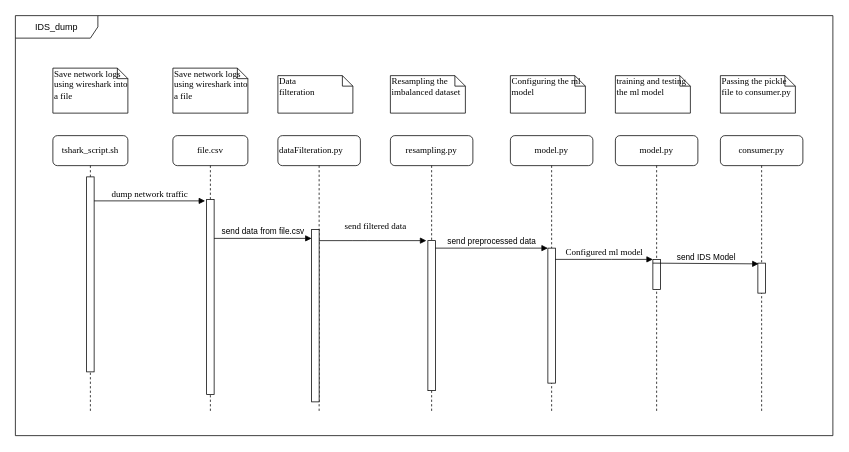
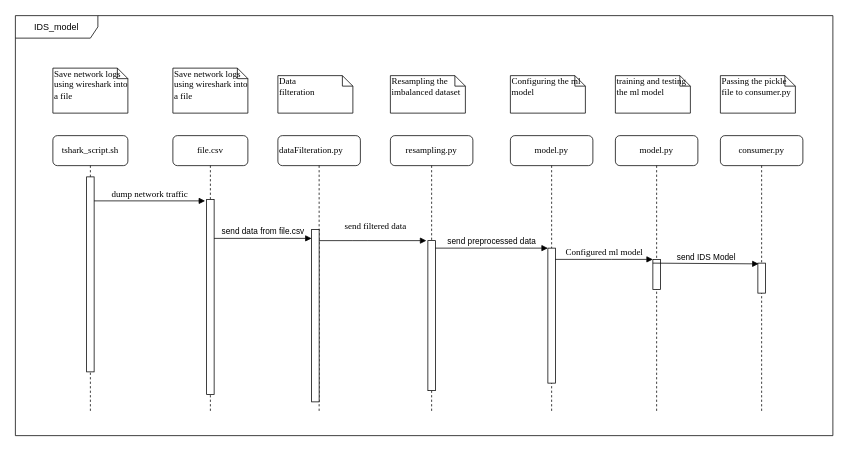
node "IDS_dump": label "IDS_dump" -> "IDS_model"
